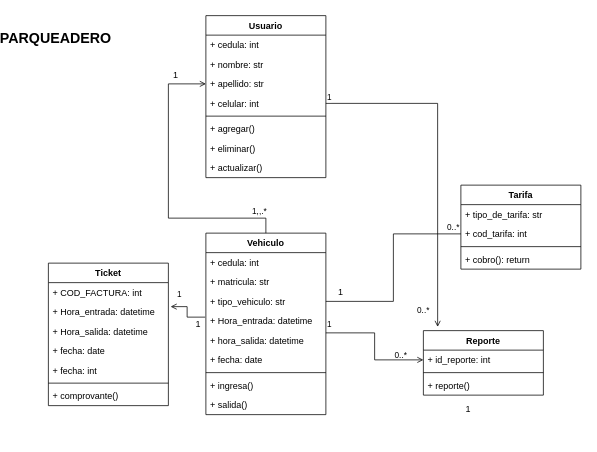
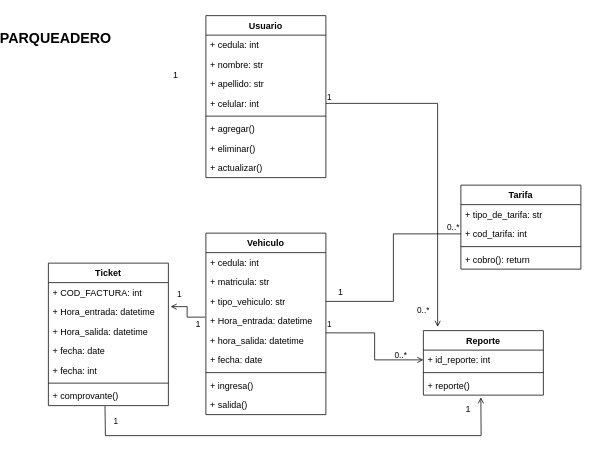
edge "Vehiculo" -> "+ apellido: str": removed, label "1,,.*"
edge "+ comprovante()" -> "+ reporte()": added, label "1"
